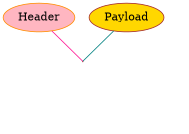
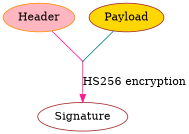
node "Signature": added
